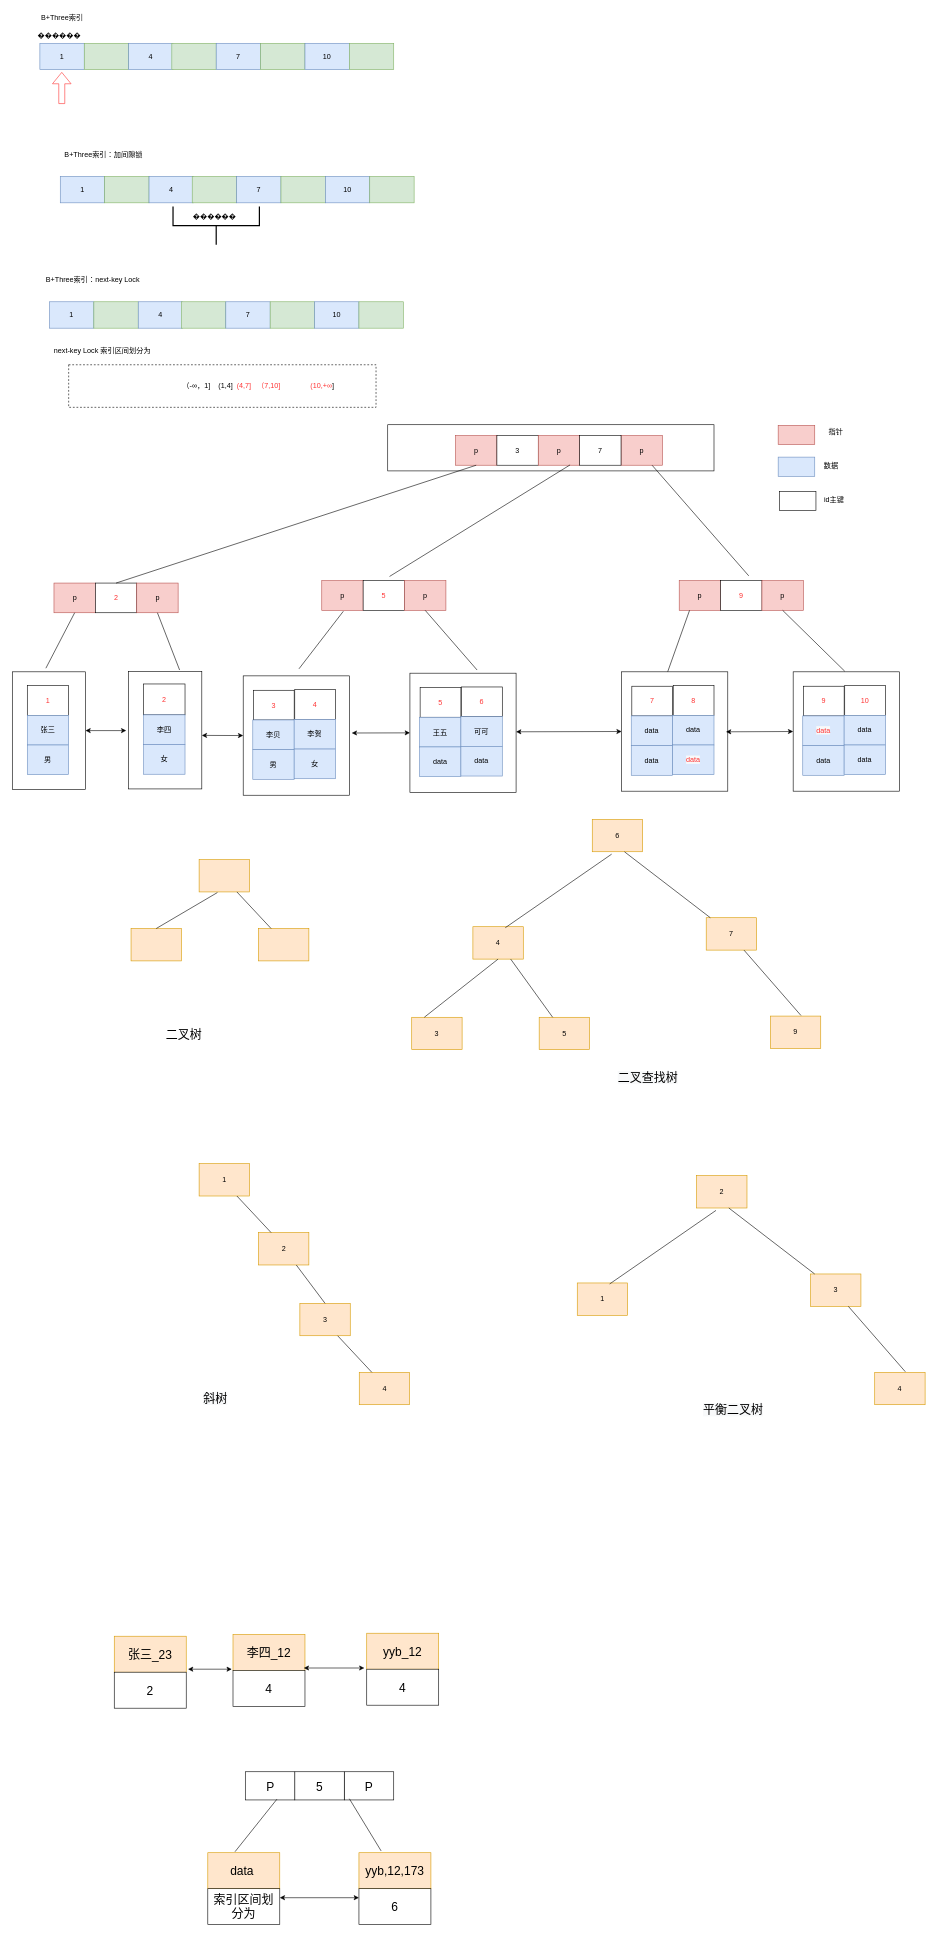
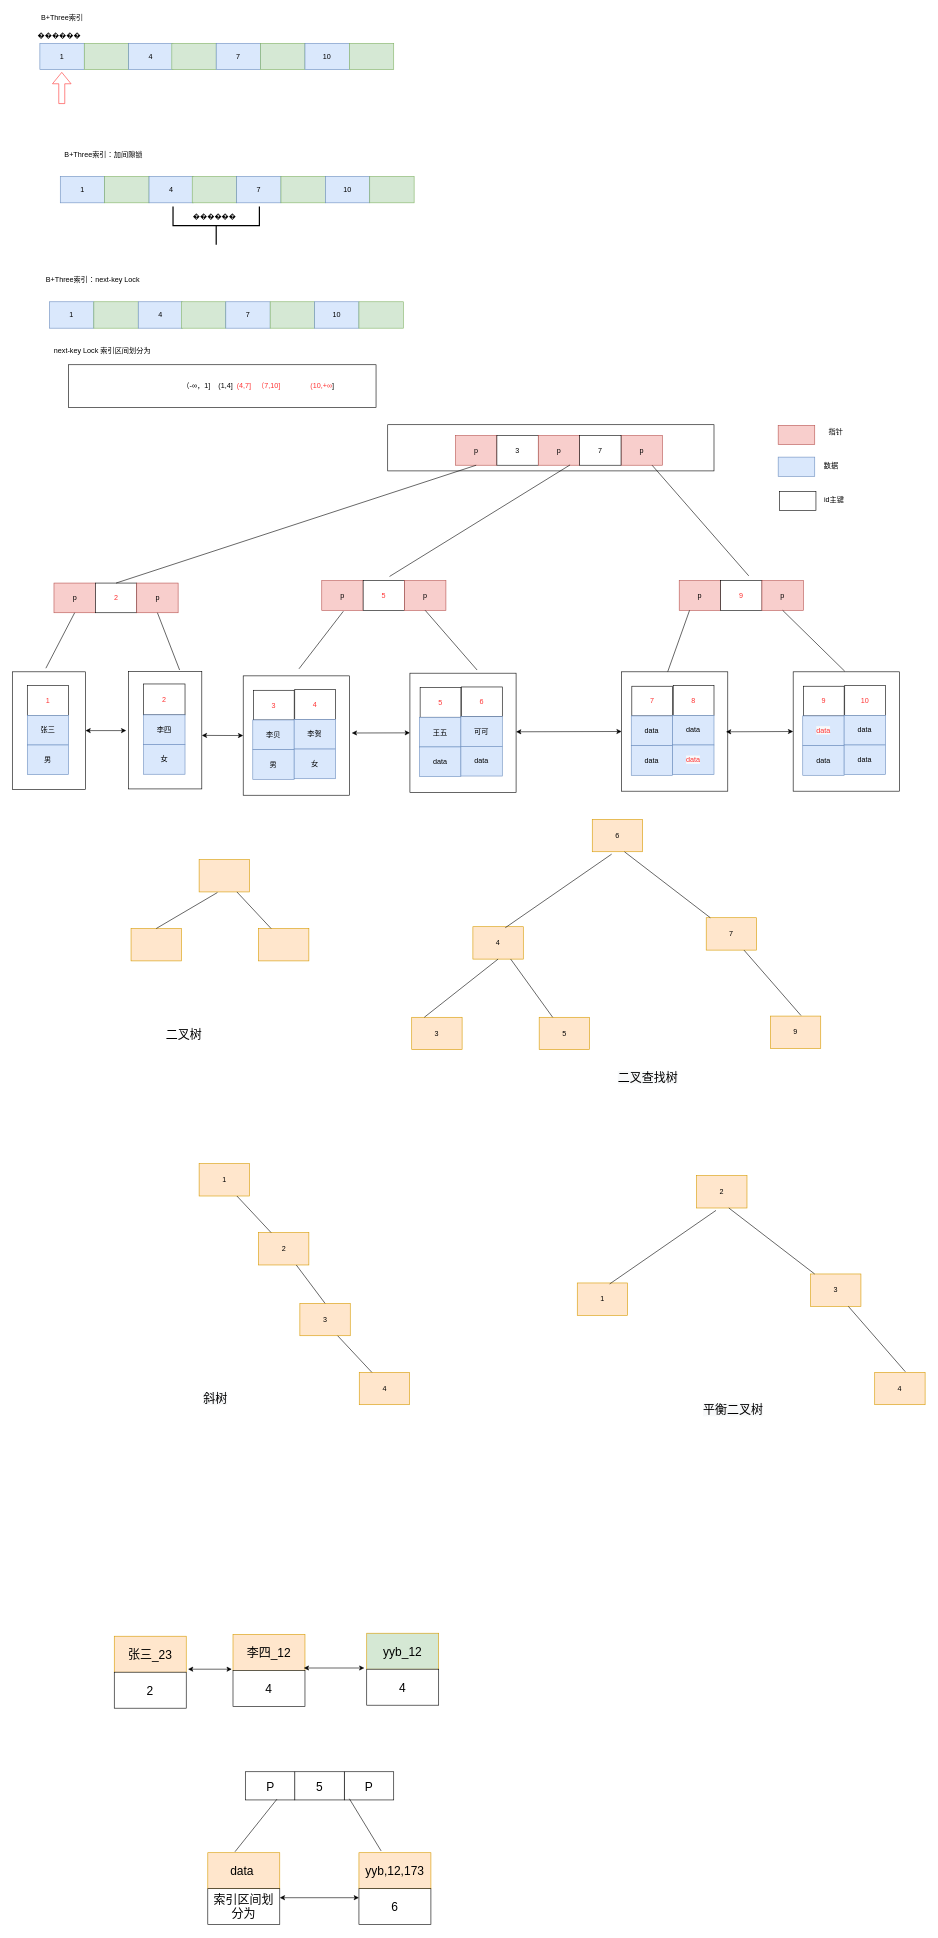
node "（-∞，1] (1,4] (4,7] （7,10] (10,+∞]": style dashed -> solid
node "yyb_12": fillcolor #ffe6cc -> #d5e8d4
